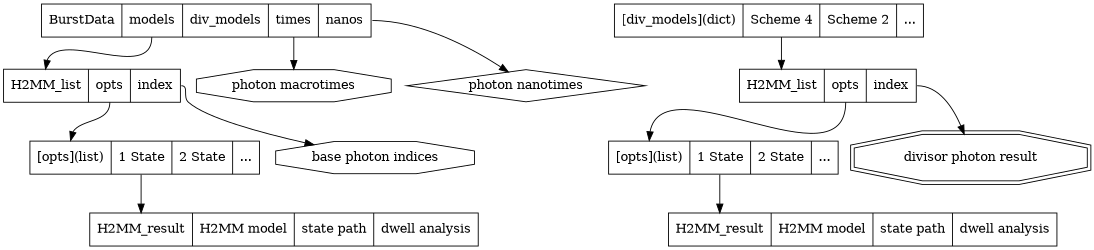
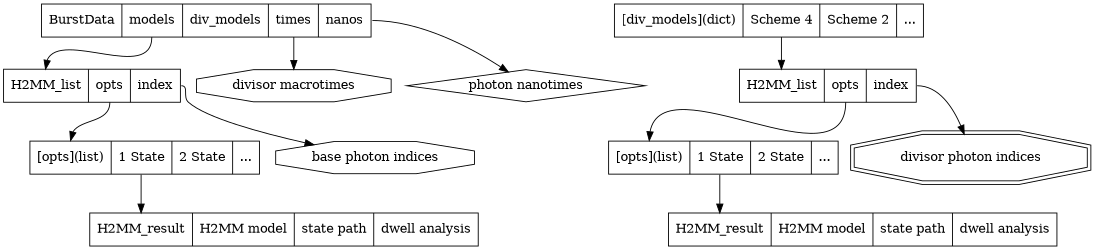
node "photon macrotimes": label "photon macrotimes" -> "divisor macrotimes"
node "divisor photon result": label "divisor photon result" -> "divisor photon indices"
